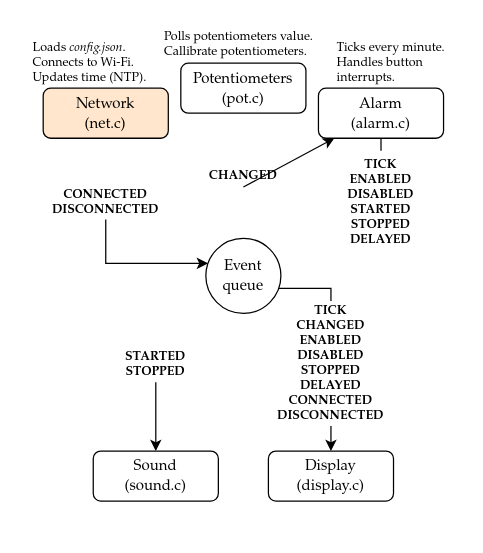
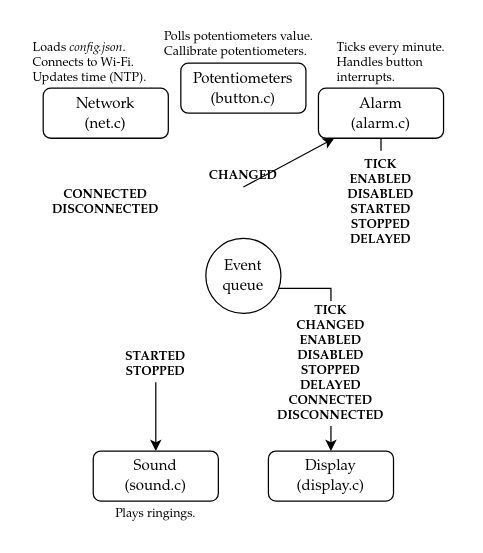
node "Potentiometers (pot.c)": label "Potentiometers (pot.c)" -> "Potentiometers (button.c)"
node "Network (net.c)": fillcolor #ffe6cc -> #ffffff
edge "CONNECTED DISCONNECTED" -> "Event queue": removed
node "Plays ringings.": added
